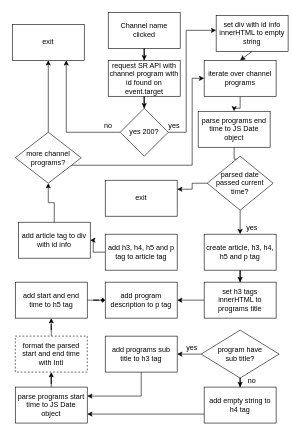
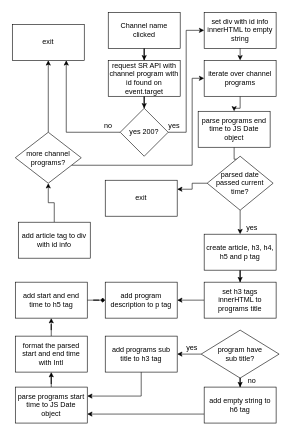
node "set div with id info innerHTML to empty string": moved (252, 33) -> (240, 30)
edge "add h3, h4, h5 and p tag to article tag" -> "add article tag to div with id info": removed
node "add h3, h4, h5 and p tag to article tag": removed
node "format the parsed start and end time with Intl": style dashed -> solid
node "add empty string to h4 tag": label "add empty string to h4 tag" -> "add empty string to h6 tag"
